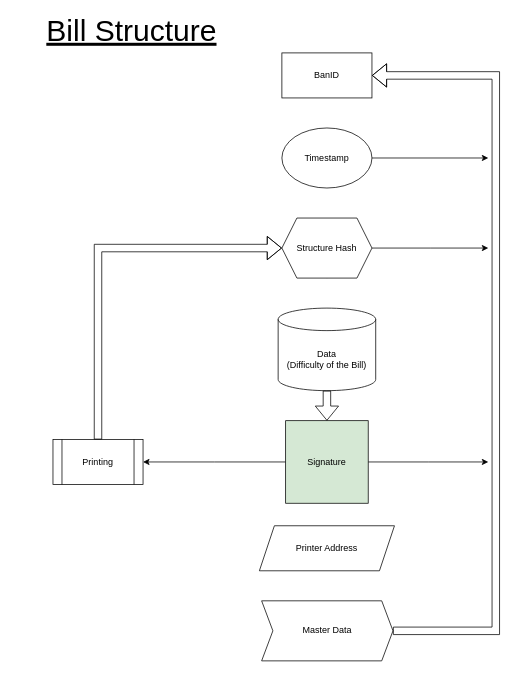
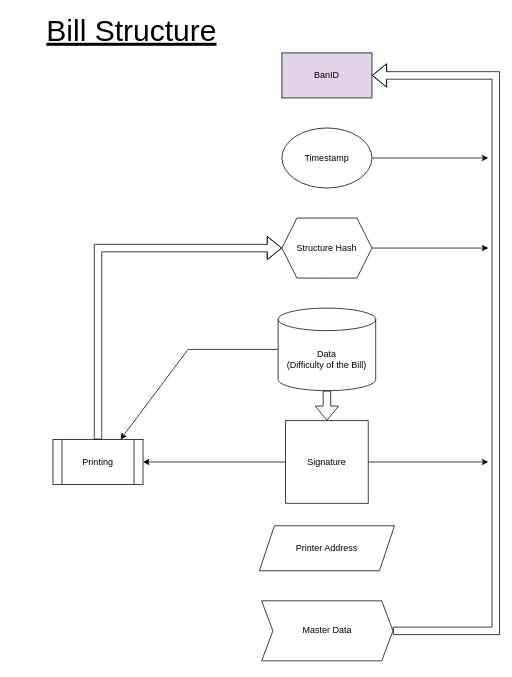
node "BanID": fillcolor #ffffff -> #e1d5e7
edge "Data (Difficulty of the Bill)" -> "Printing": added
node "Signature": fillcolor #d5e8d4 -> #ffffff
